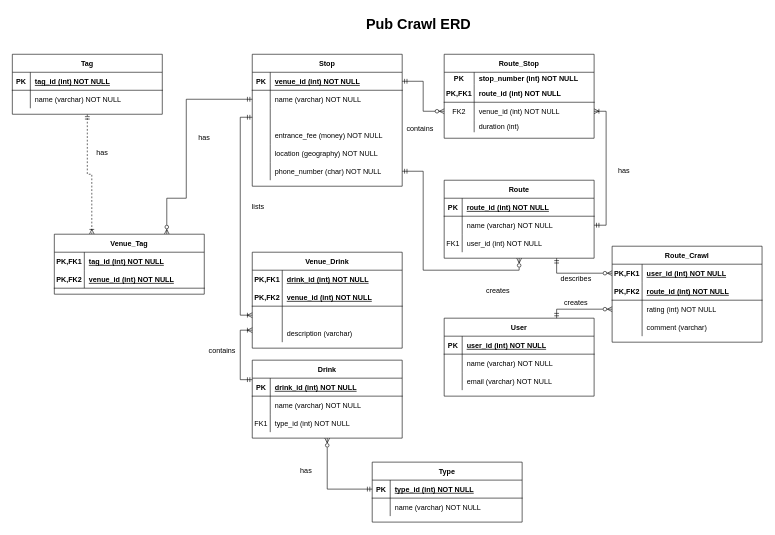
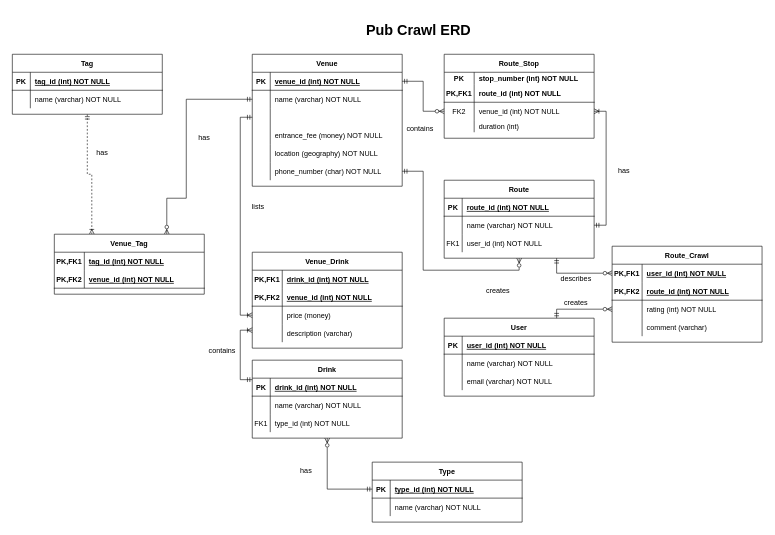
node "Pub Crawl ERD": moved (420, 24) -> (420, 30)
node "Stop": label "Stop" -> "Venue"
node "price (money)": added
